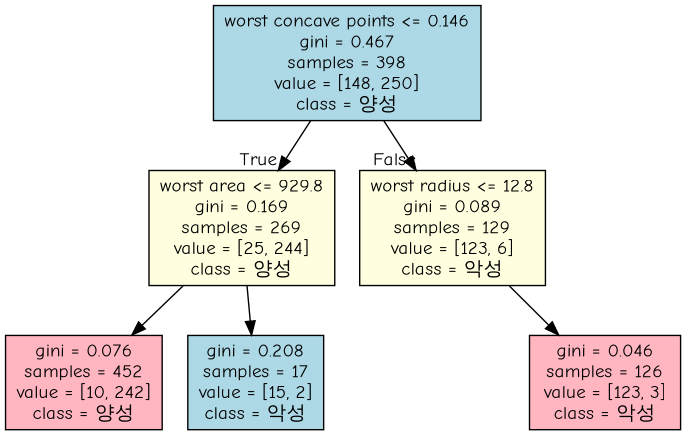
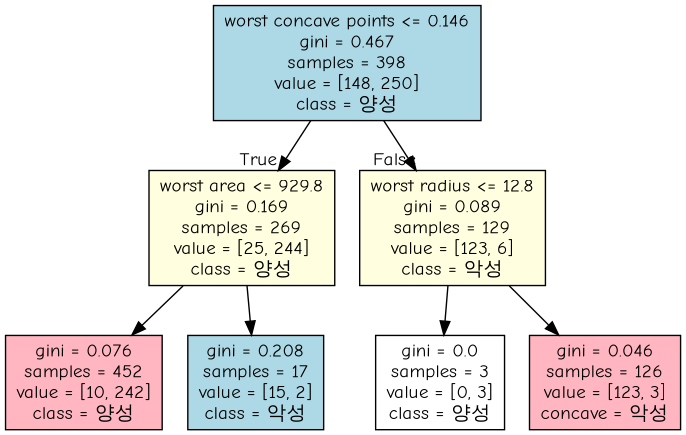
node "gini = 0.0 samples = 3 value = [0, 3] class = 양성": added
node "gini = 0.046 samples = 126 value = [123, 3] class = 악성": label "gini = 0.046 samples = 126 value = [123, 3] class = 악성" -> "gini = 0.046 samples = 126 value = [123, 3] concave = 악성"
